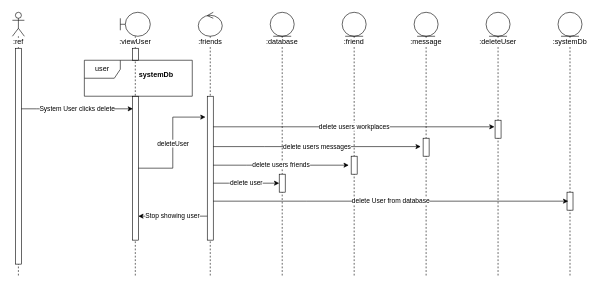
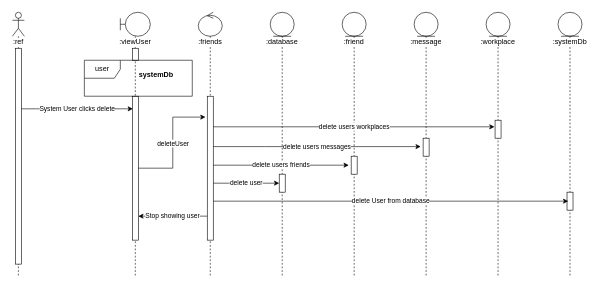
node ":deleteUser": label ":deleteUser" -> ":workplace"
